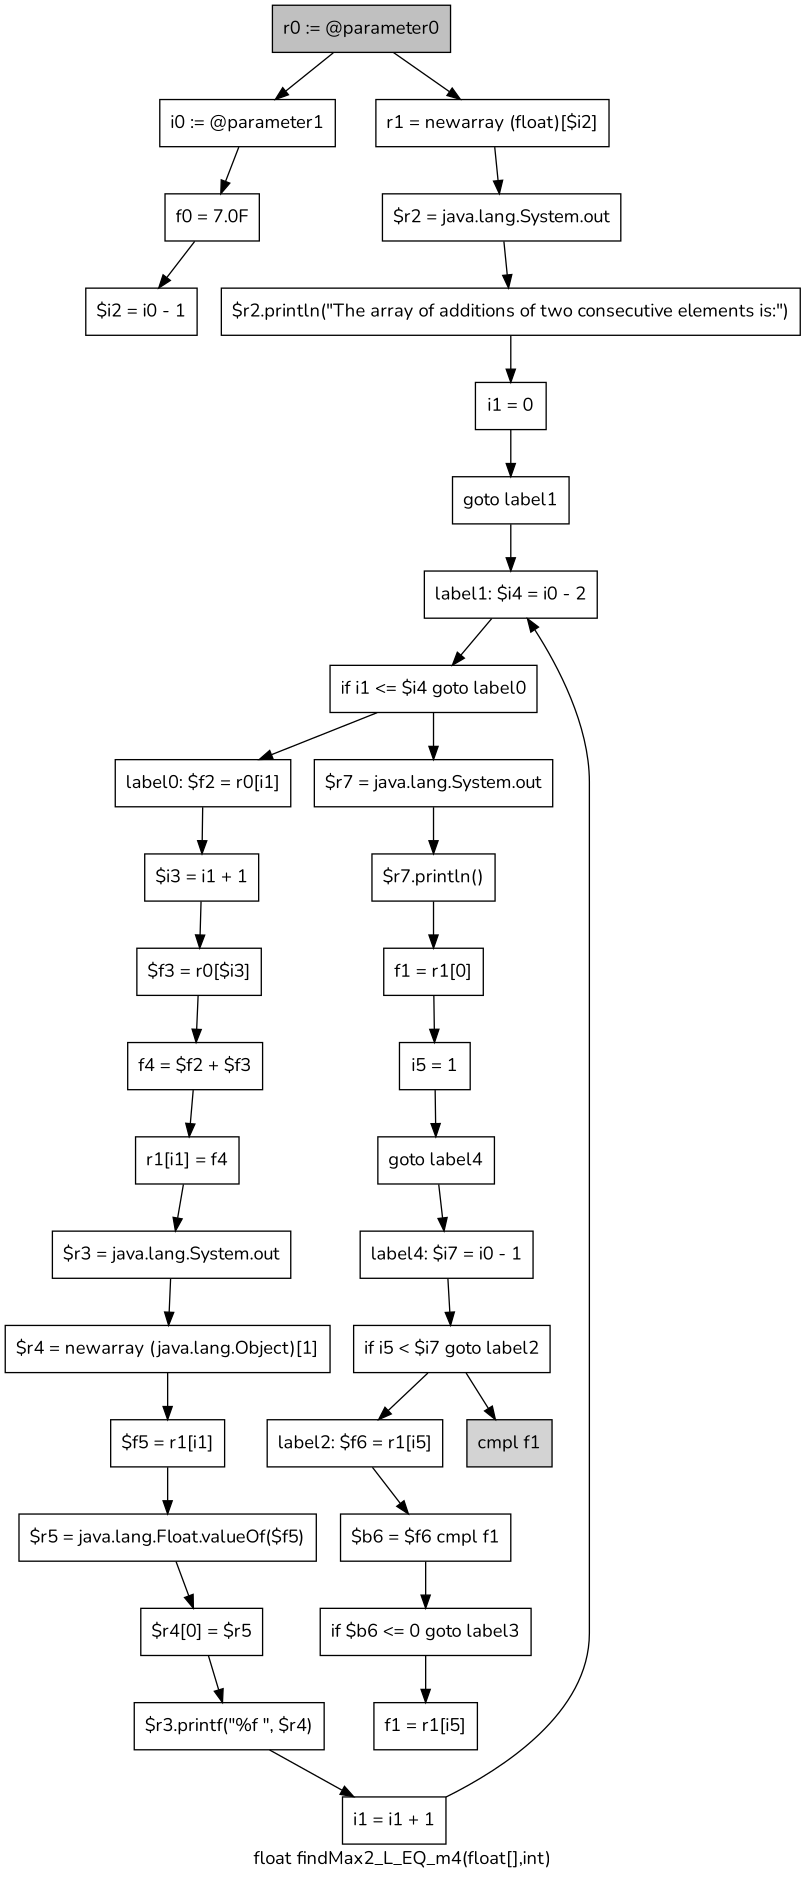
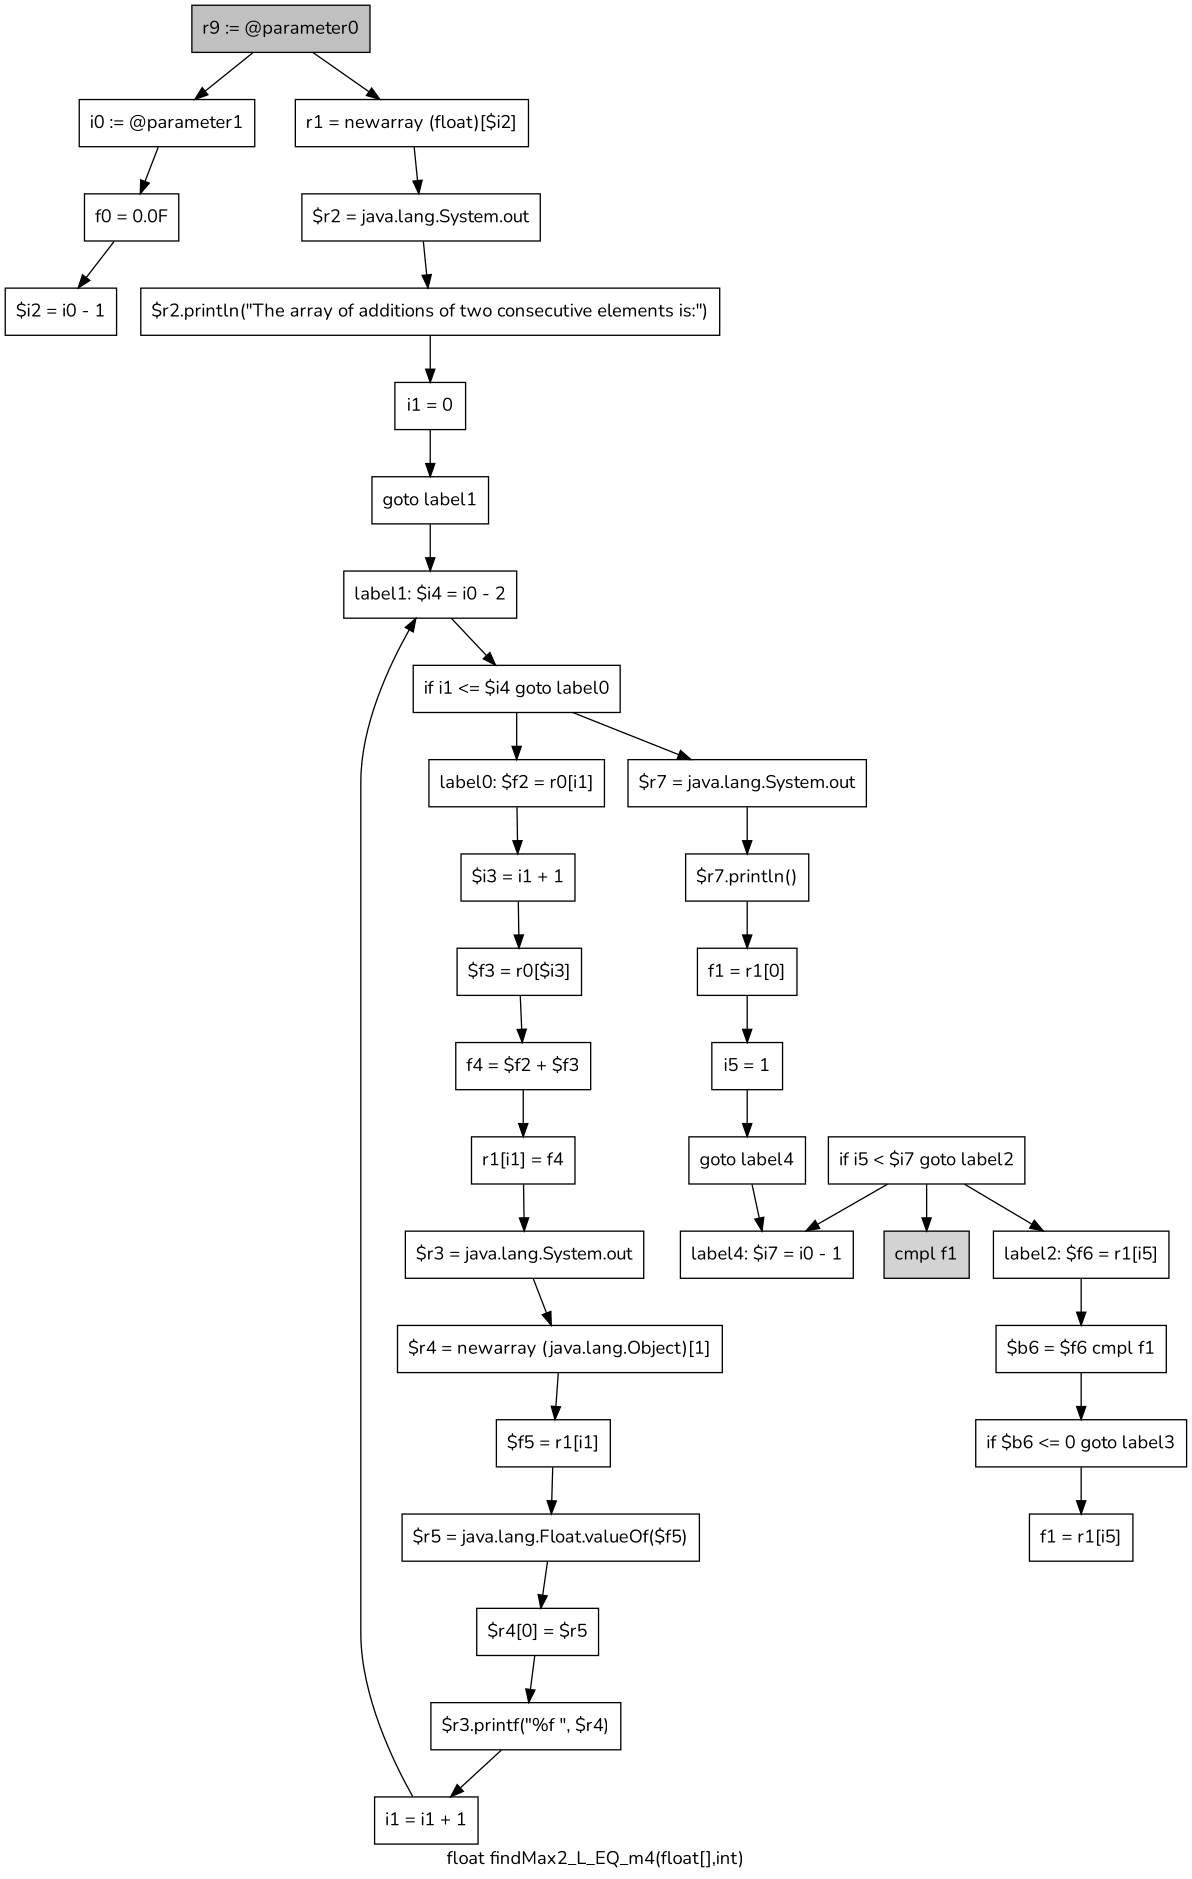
node "r0 := @parameter0": label "r0 := @parameter0" -> "r9 := @parameter0"
node "f0 = 7.0F": label "f0 = 7.0F" -> "f0 = 0.0F"
edge "label4: $i7 = i0 - 1" -> "if i5 < $i7 goto label2": reversed
